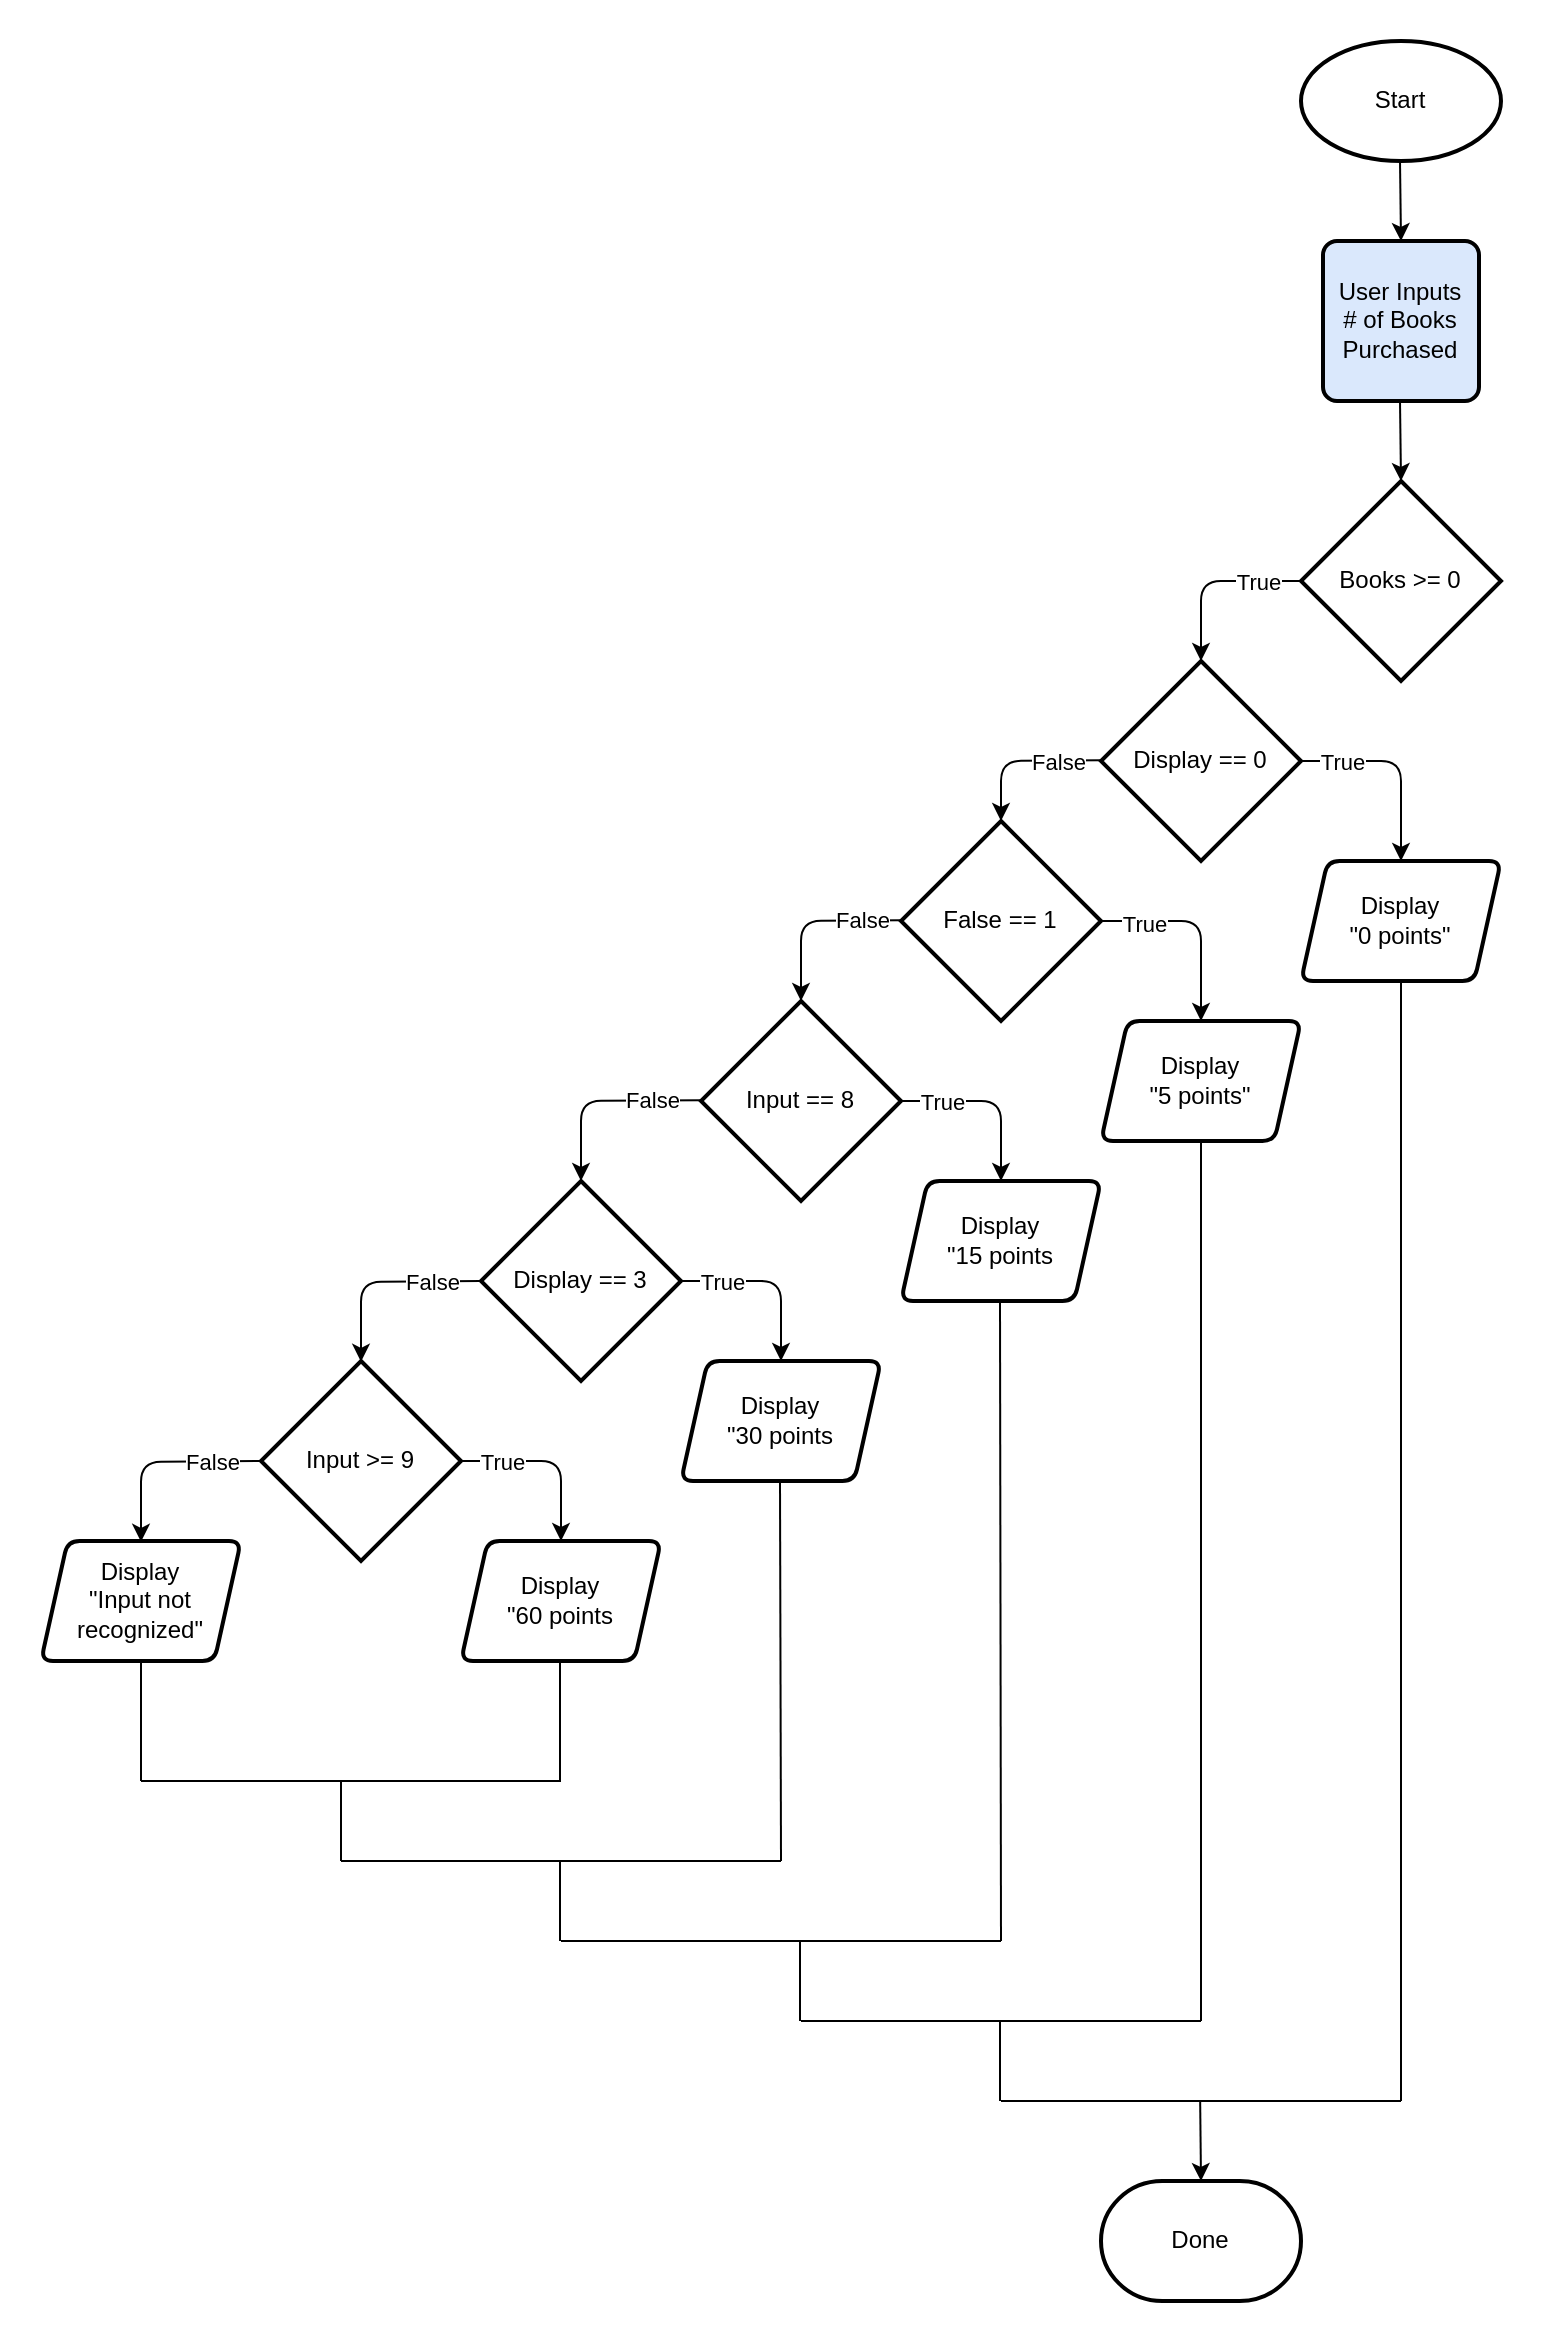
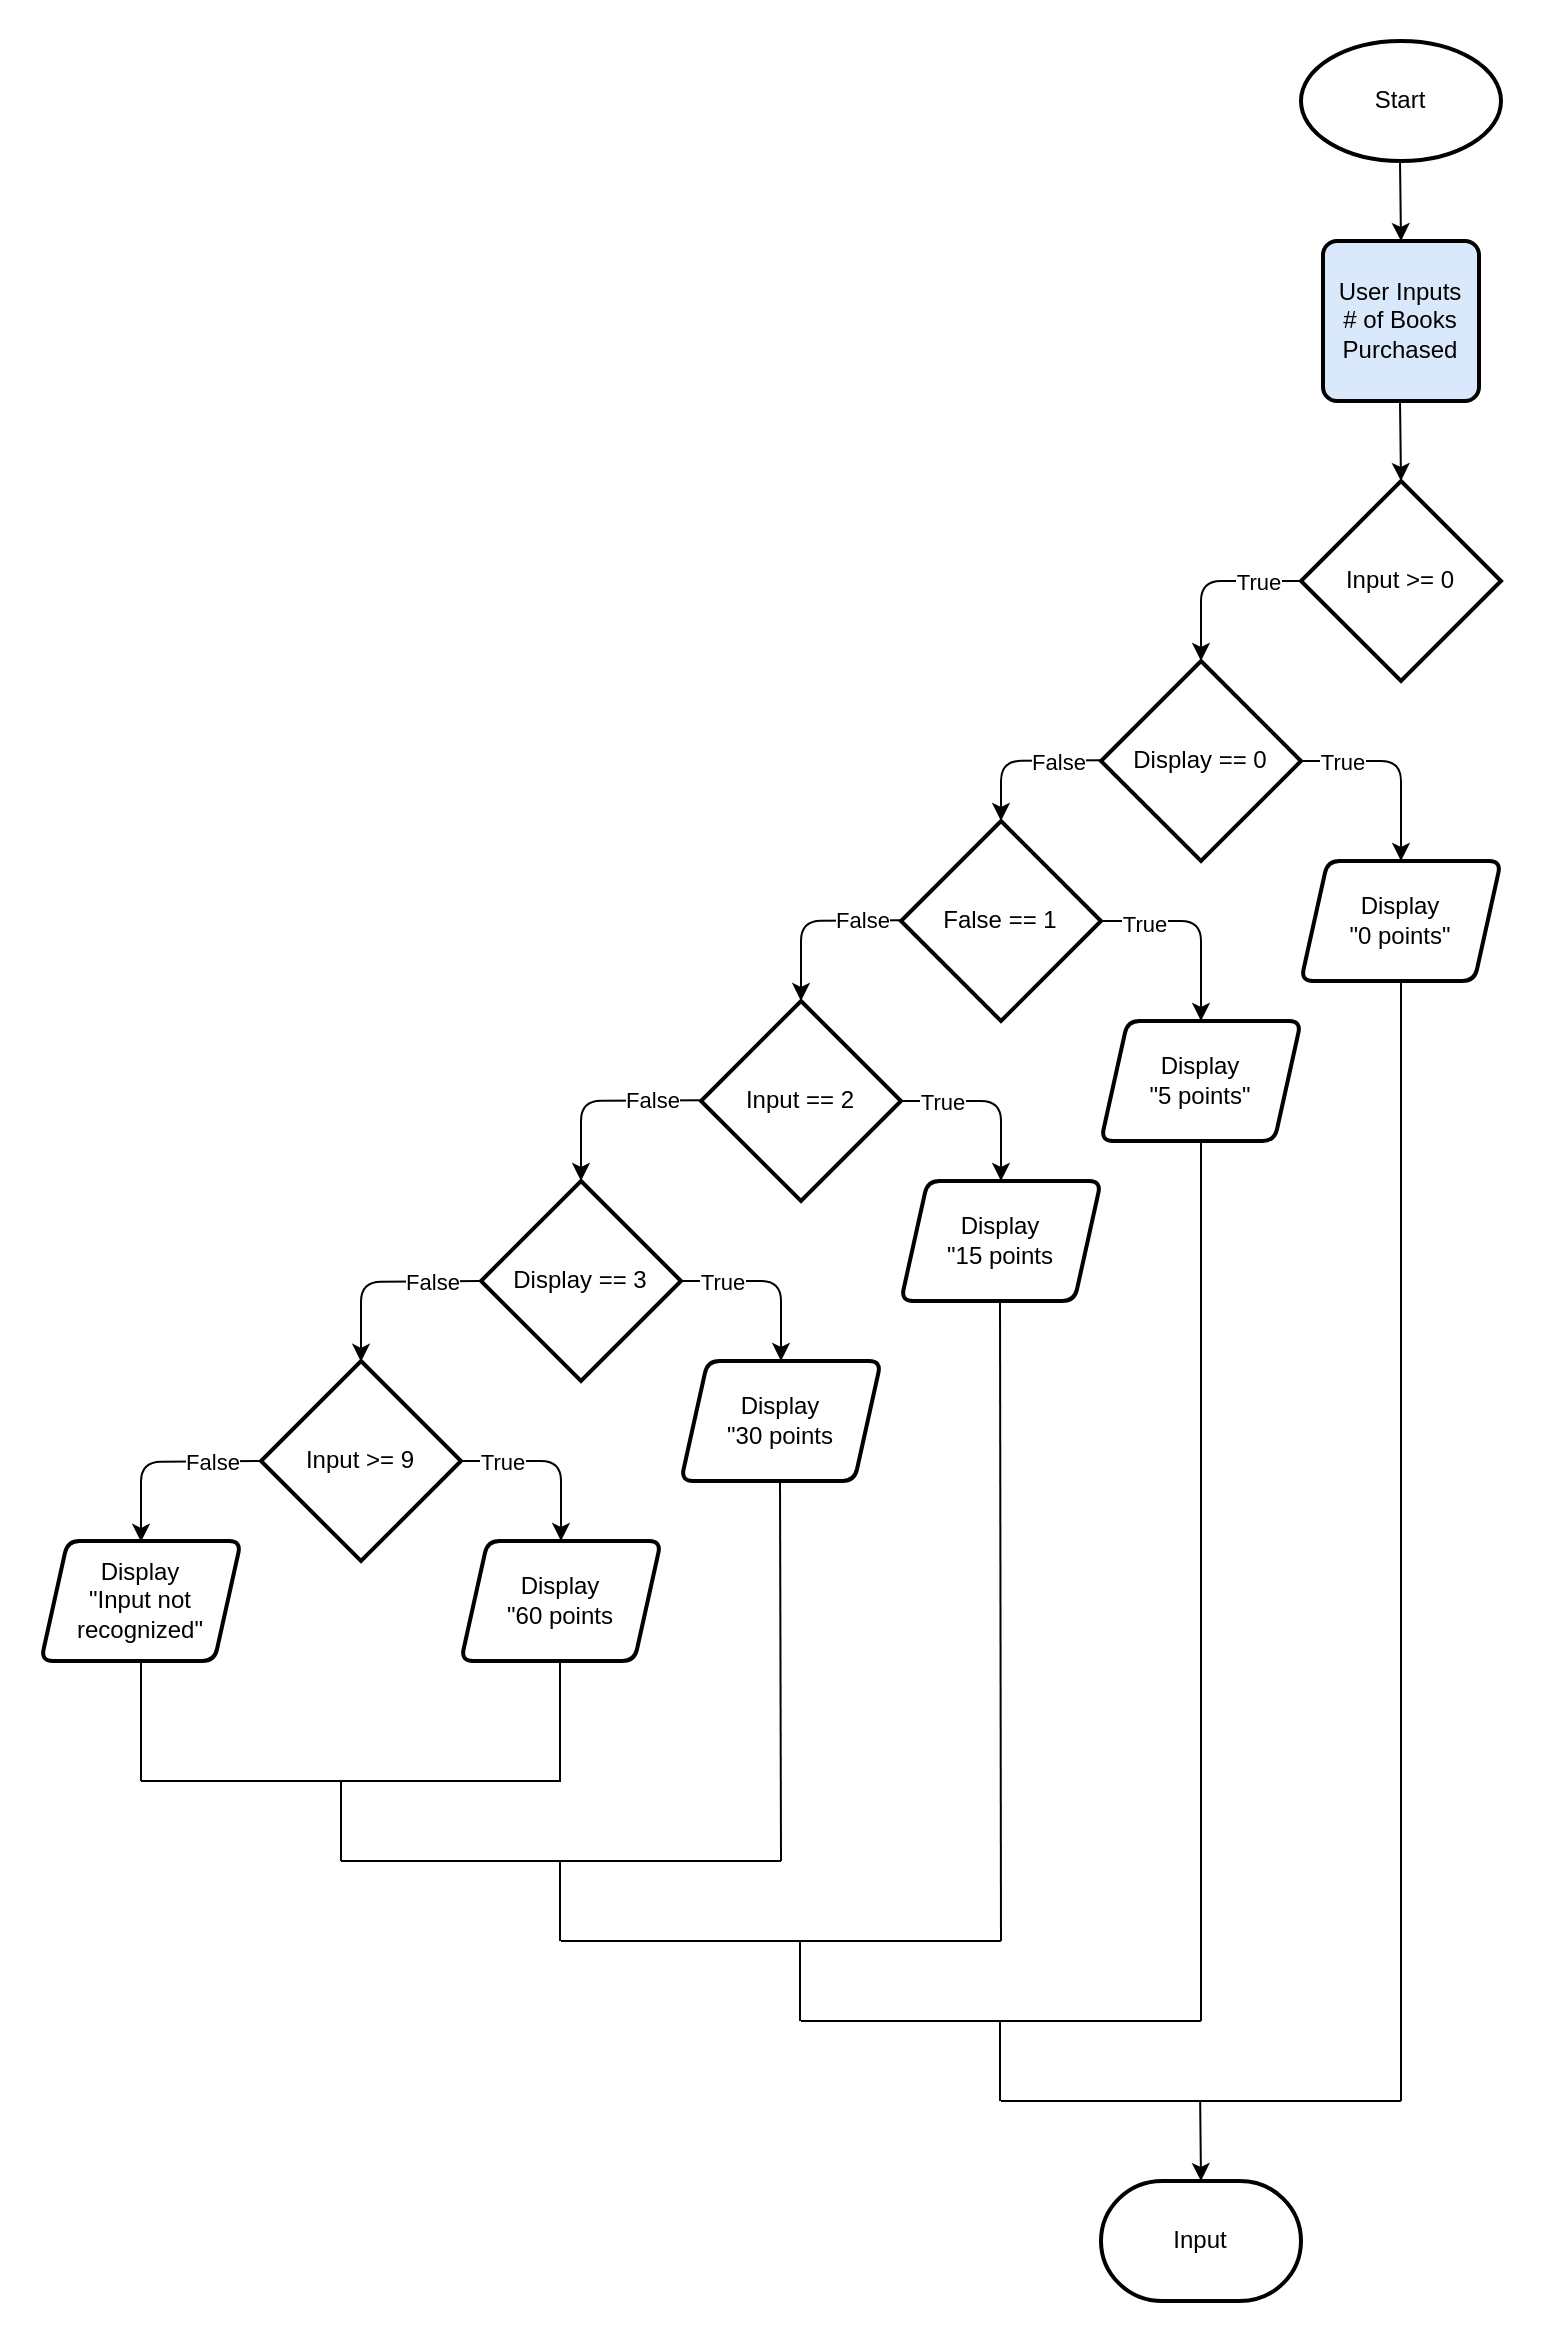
node "Books >= 0": label "Books >= 0" -> "Input >= 0"
node "Input == 8": label "Input == 8" -> "Input == 2"
node "Done": label "Done" -> "Input"
